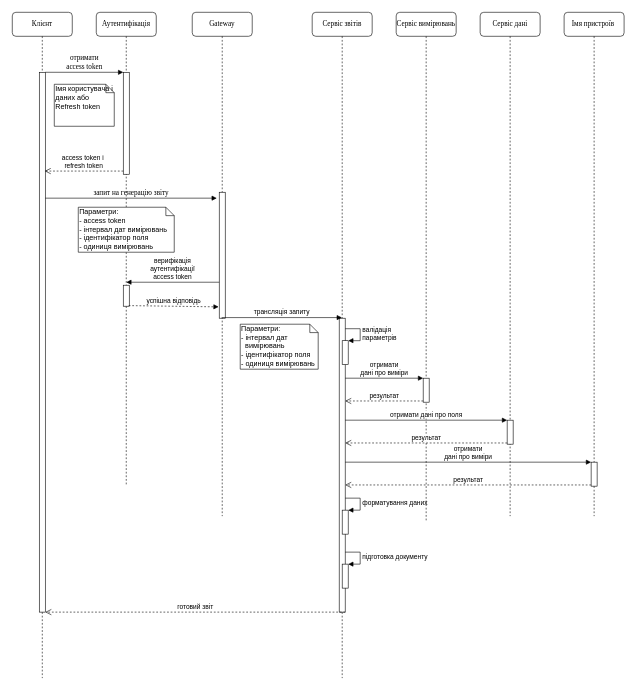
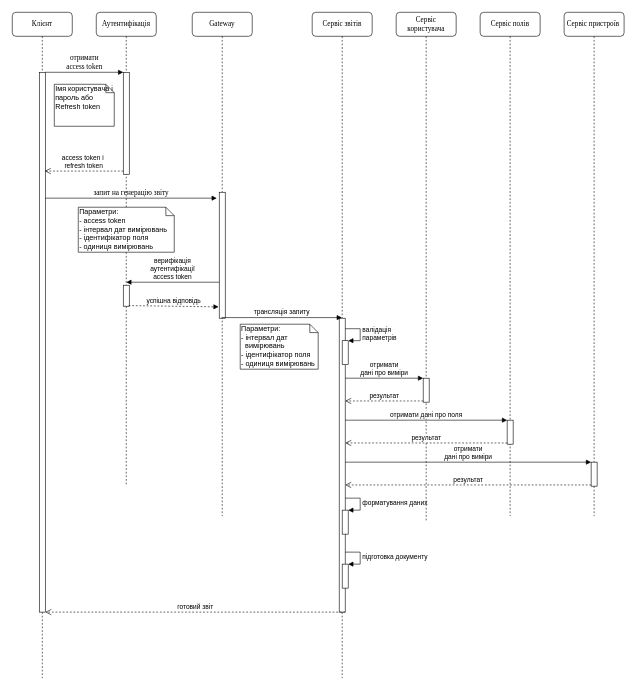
node "Сервіс вимірювань": label "Сервіс вимірювань" -> "Сервіс користувача"
node "Сервіс дані": label "Сервіс дані" -> "Сервіс полів"
node "Імя пристроїв": label "Імя пристроїв" -> "Сервіс пристроїв"
node "Імя користувача і даних або Refresh token": label "Імя користувача і даних або Refresh token" -> "Імя користувача і пароль або Refresh token"
